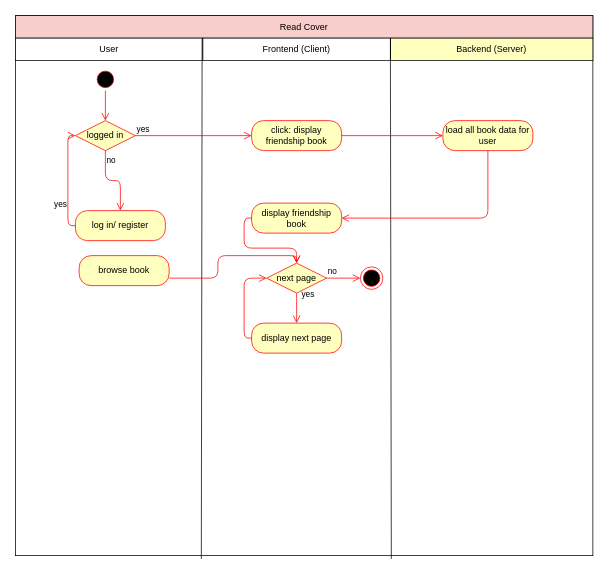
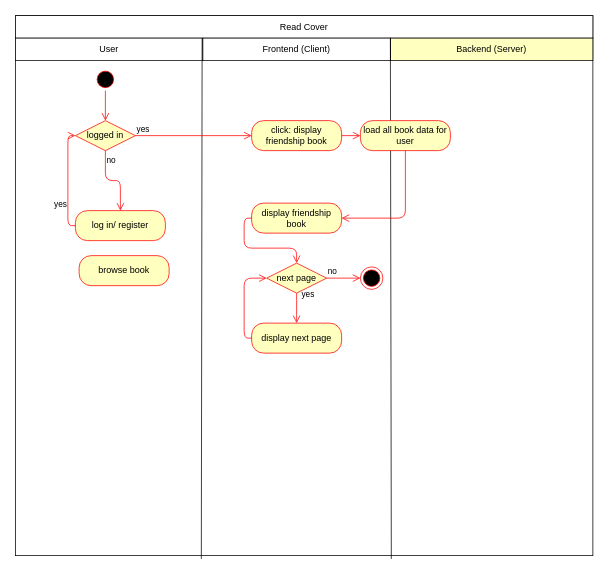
node "Read Cover": fillcolor #f8cecc -> #ffffff
node "load all book data for user": moved (488, 135) -> (405, 135)
edge "browse book" -> "next page": removed
